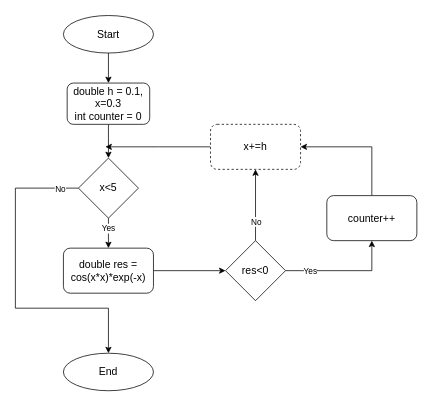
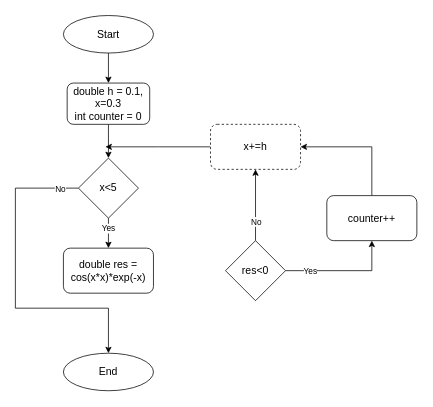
edge "double res = cos(x*x)*exp(-x)" -> "res<0": removed
